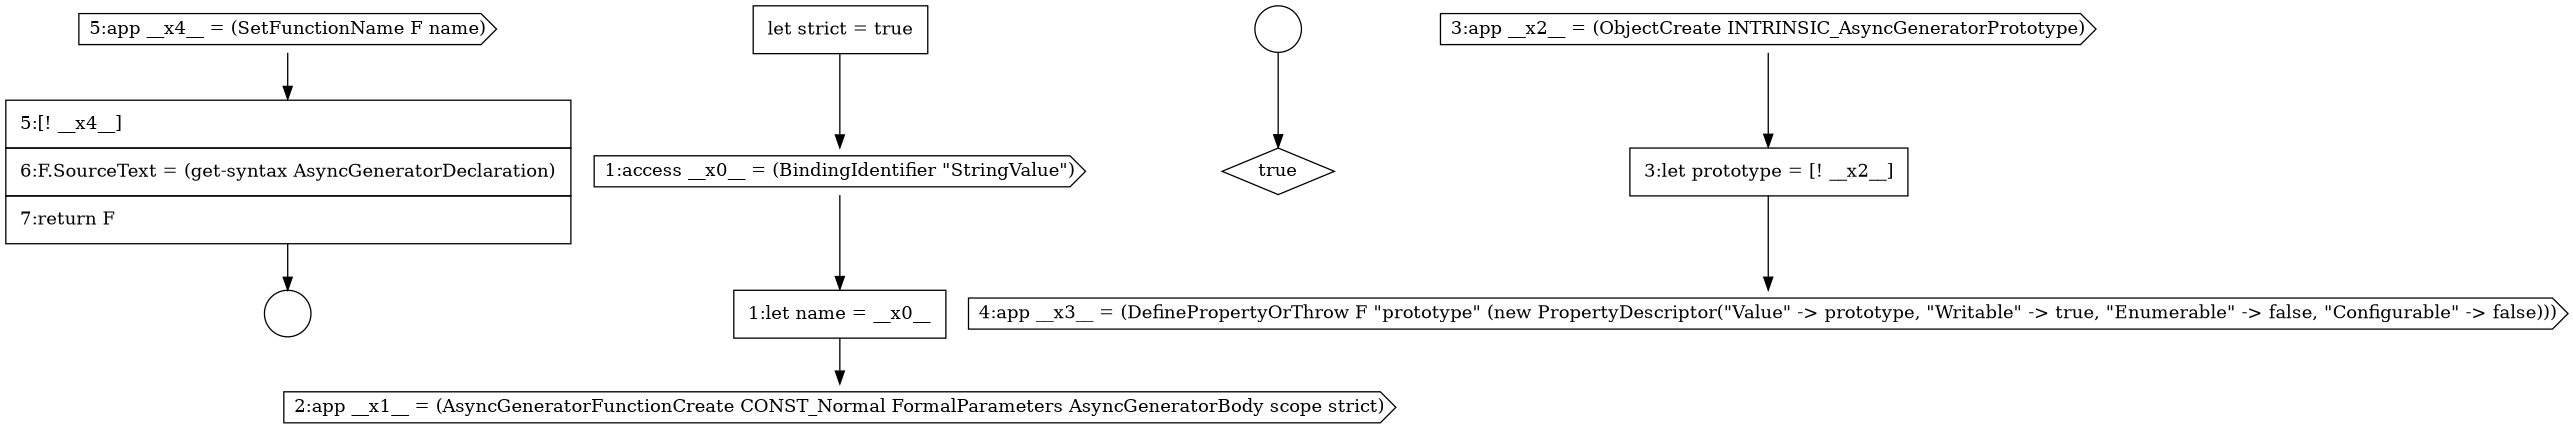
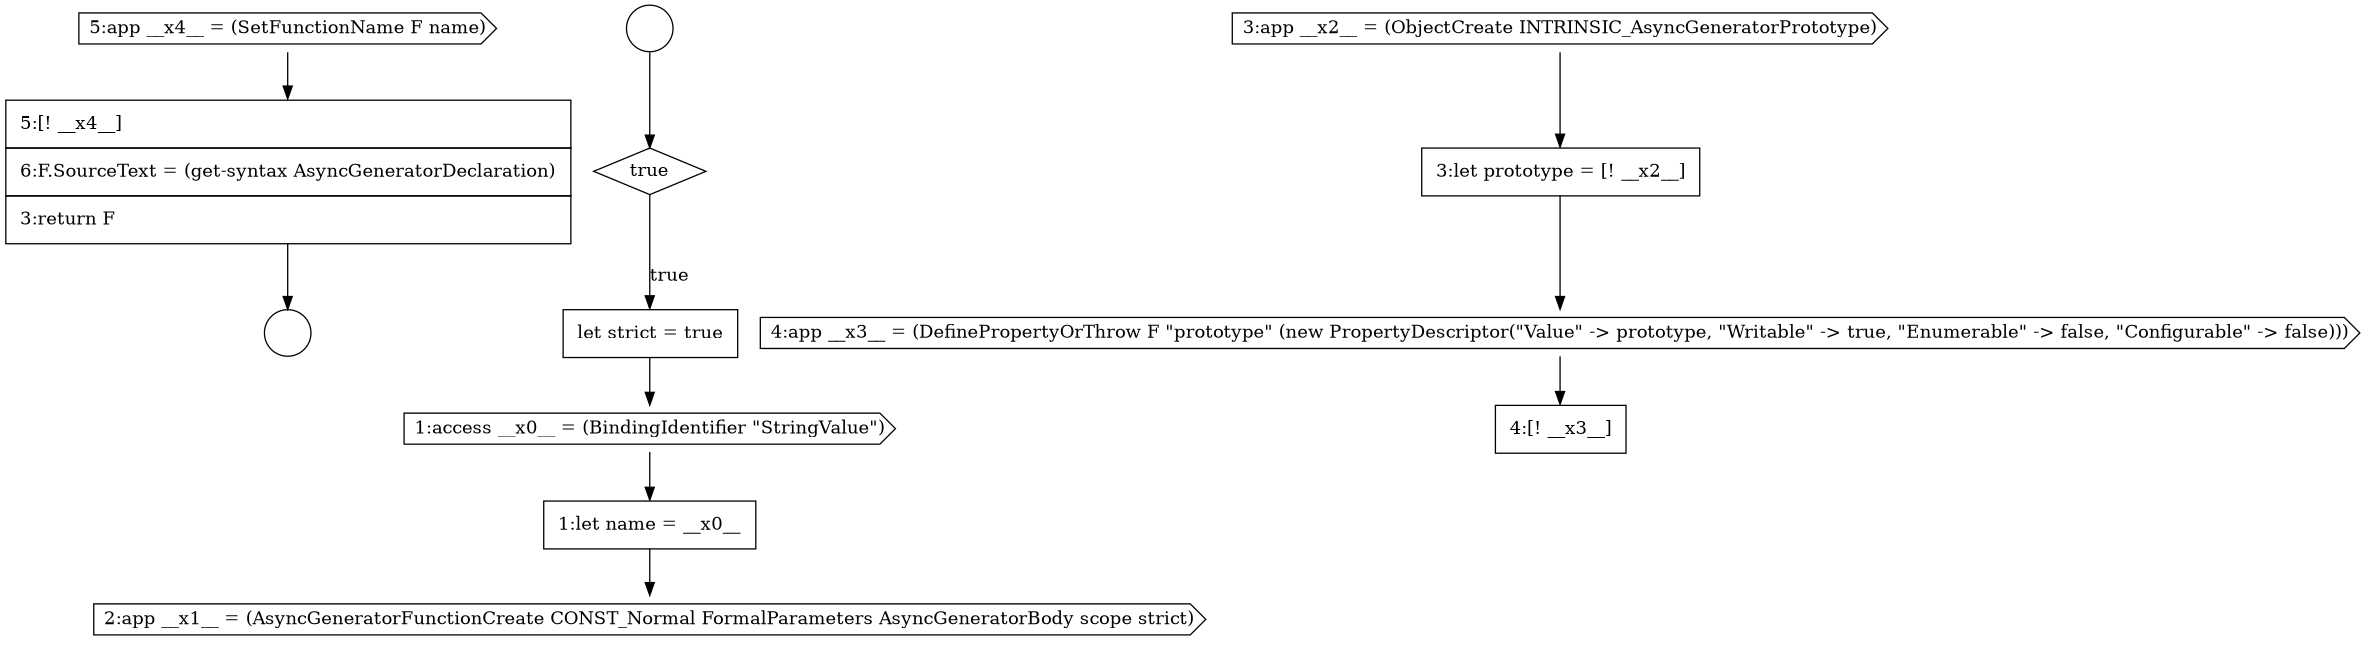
node "5:[! __x4__]": text "7:return F" -> "3:return F"
edge "true" -> "let strict = true": added, label "true"
node "4:[! __x3__]": added
